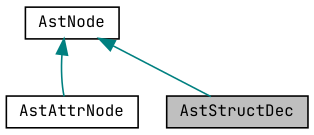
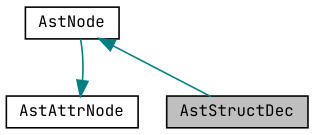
edge "AstAttrNode" -> "AstNode": reversed
